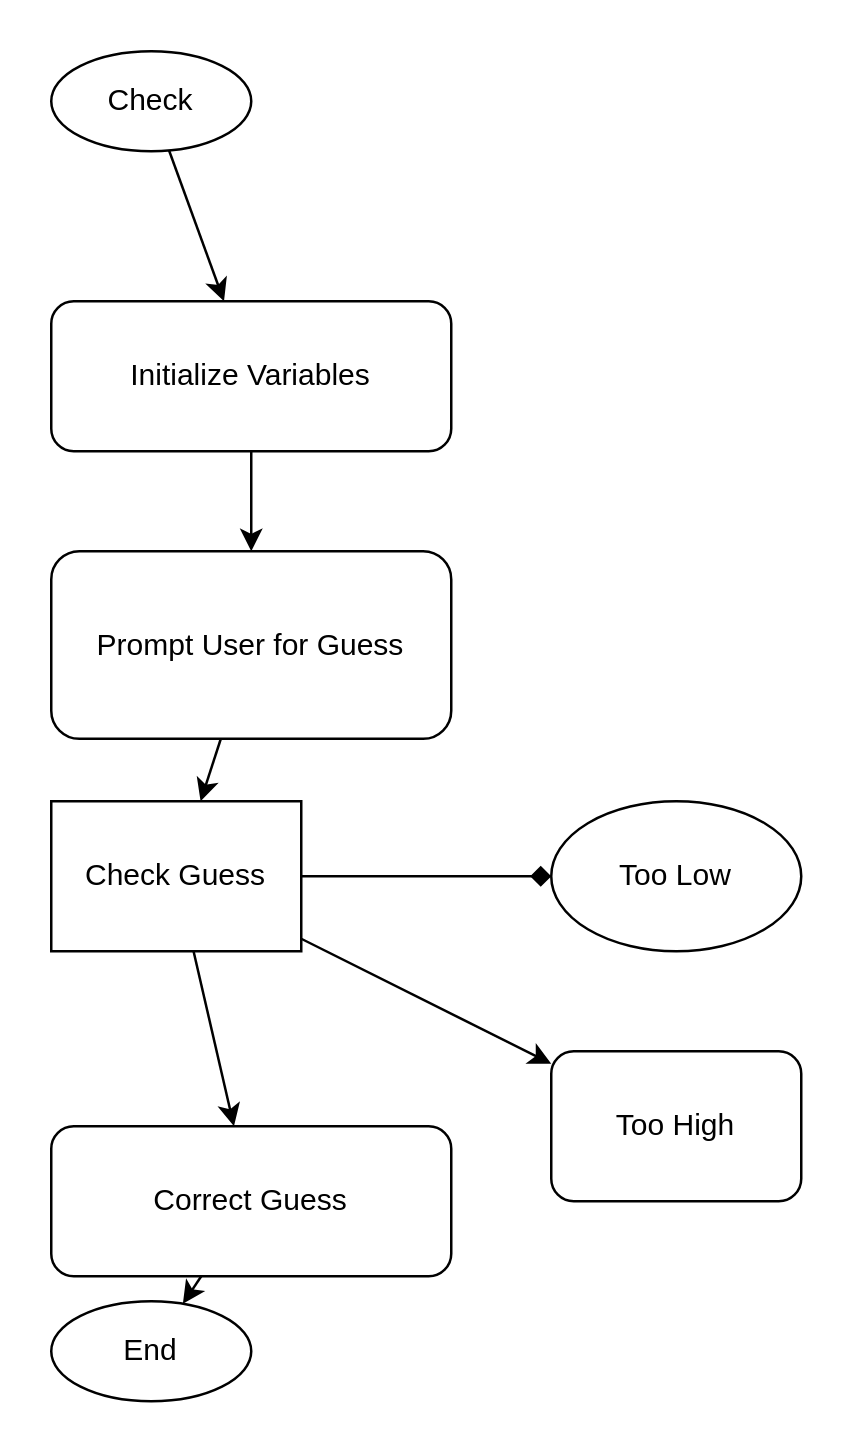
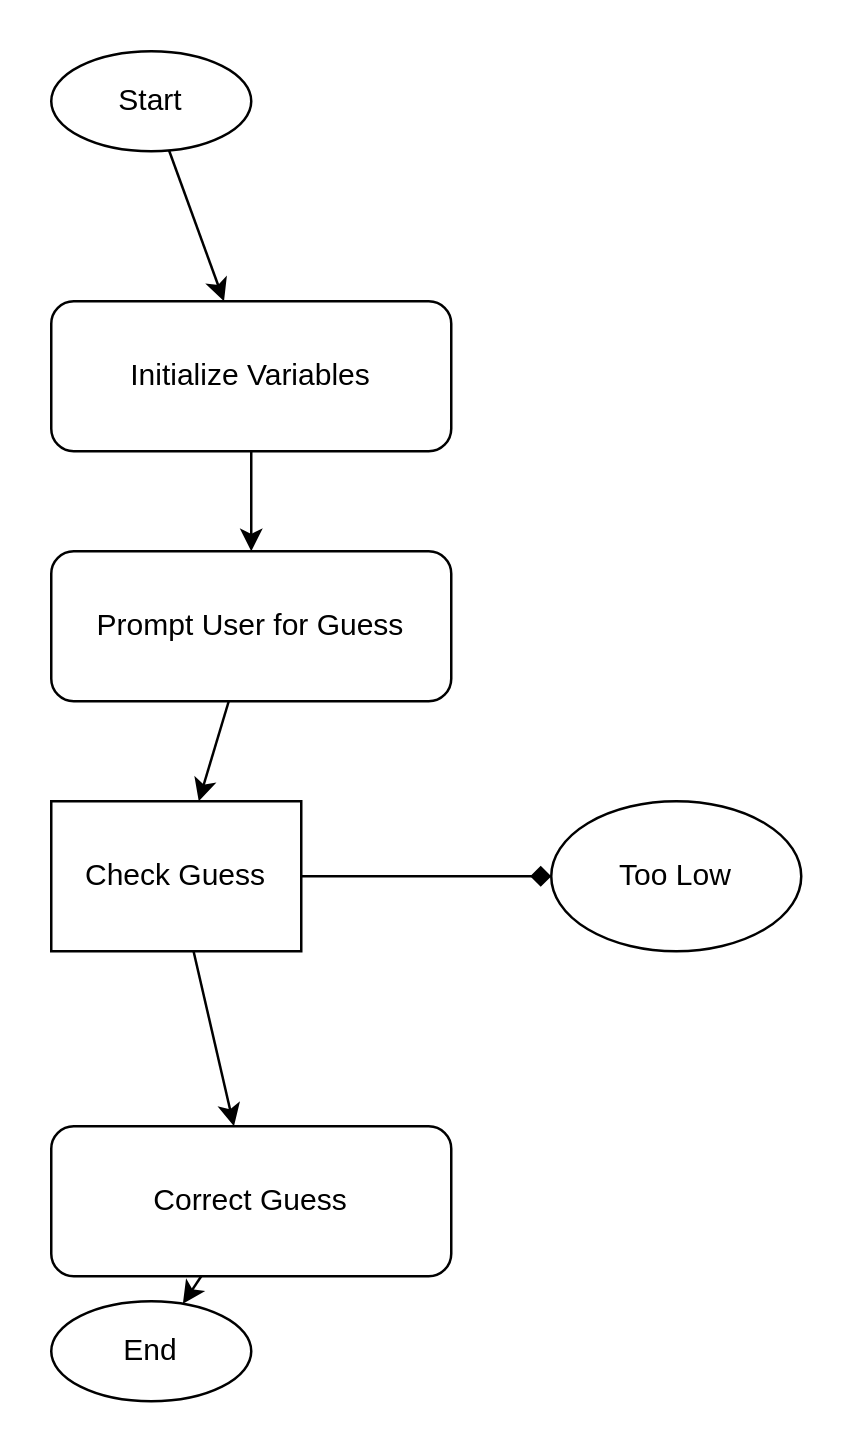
node "Check": label "Check" -> "Start"
node "Prompt User for Guess": size 400x188 -> 400x150
edge "Check Guess" -> "Too High": removed
node "Too High": removed
